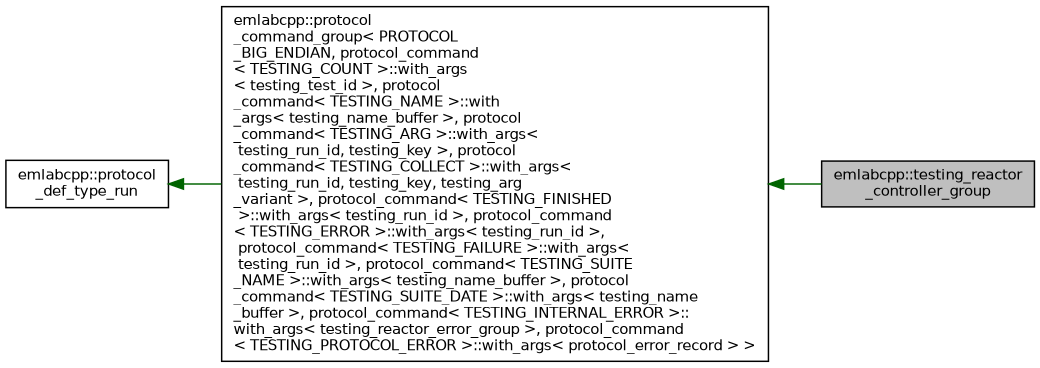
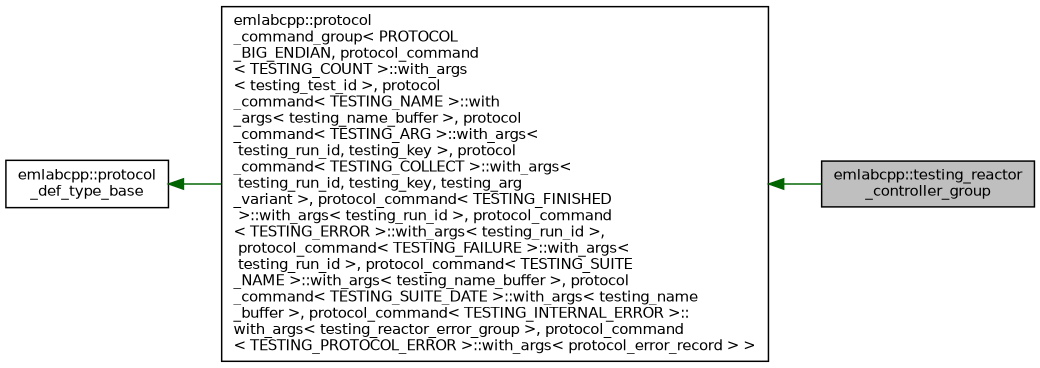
node "emlabcpp::protocol _def_type_run": label "emlabcpp::protocol _def_type_run" -> "emlabcpp::protocol _def_type_base"
